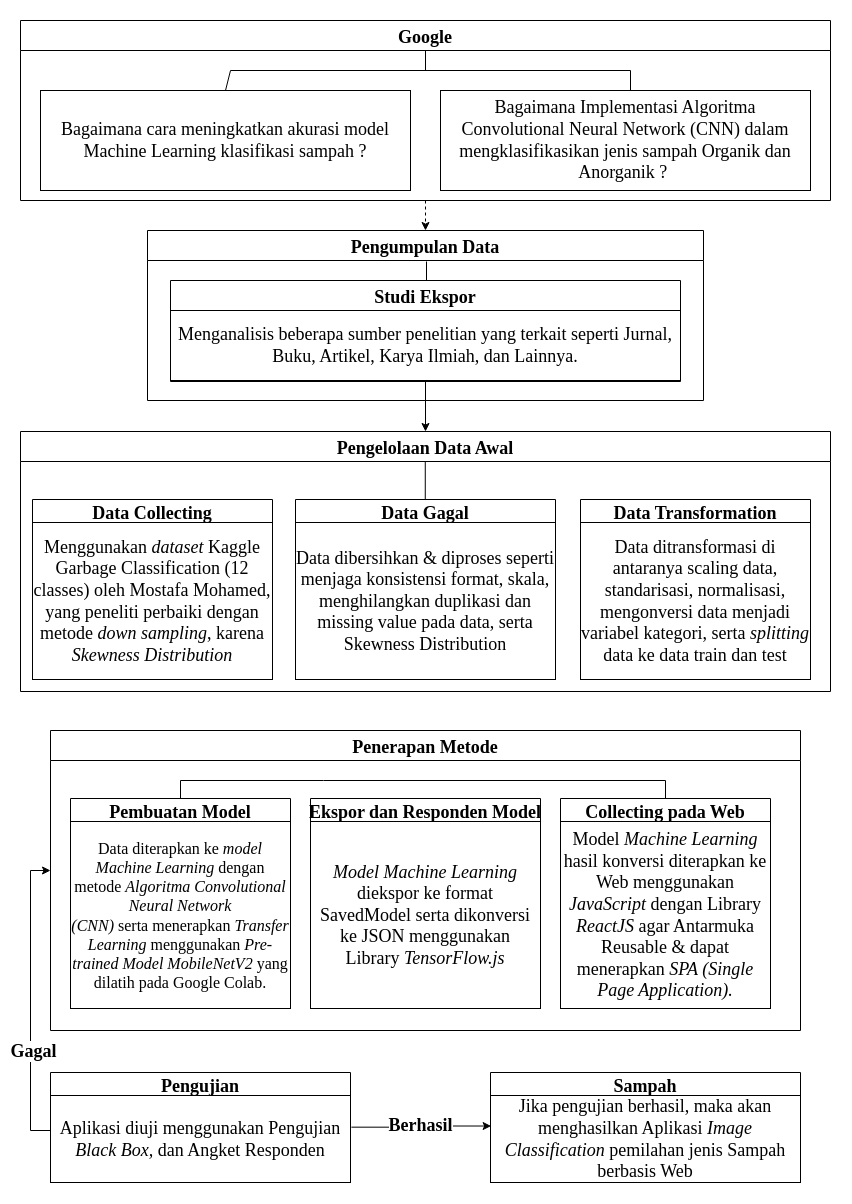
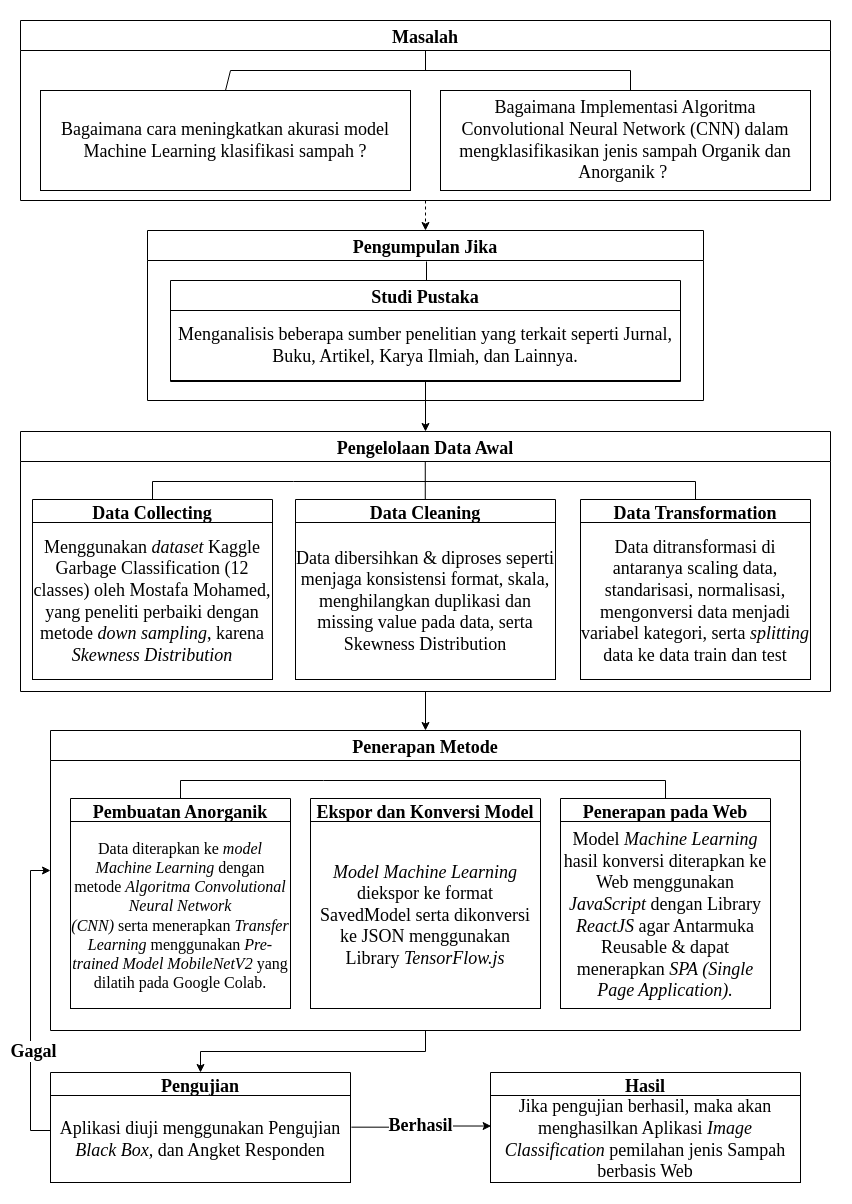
node "Google": label "Google" -> "Masalah"
node "Pengumpulan Data": label "Pengumpulan Data" -> "Pengumpulan Jika"
node "Studi Ekspor": label "Studi Ekspor" -> "Studi Pustaka"
edge "Data Collecting" -- "Data Transformation": added
node "Data Gagal": label "Data Gagal" -> "Data Cleaning"
edge "Pengelolaan Data Awal" -> "Penerapan Metode": added
node "Pembuatan Model": label "Pembuatan Model" -> "Pembuatan Anorganik"
node "Ekspor dan Responden Model": label "Ekspor dan Responden Model" -> "Ekspor dan Konversi Model"
node "Collecting pada Web": label "Collecting pada Web" -> "Penerapan pada Web"
edge "Penerapan Metode" -> "Pengujian": added
node "Sampah": label "Sampah" -> "Hasil"
